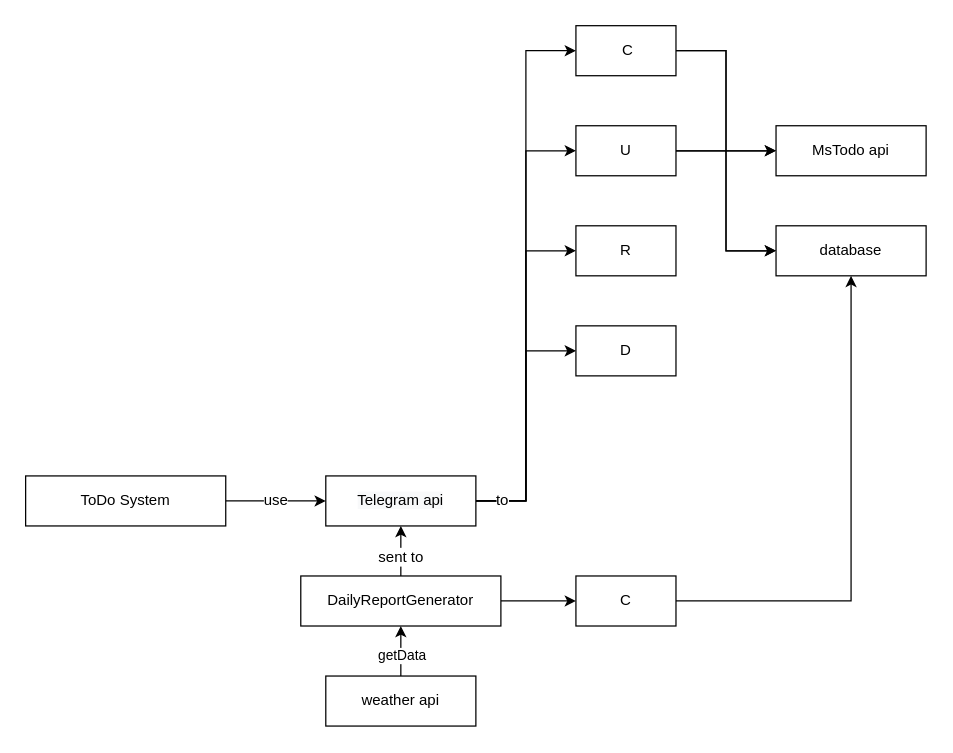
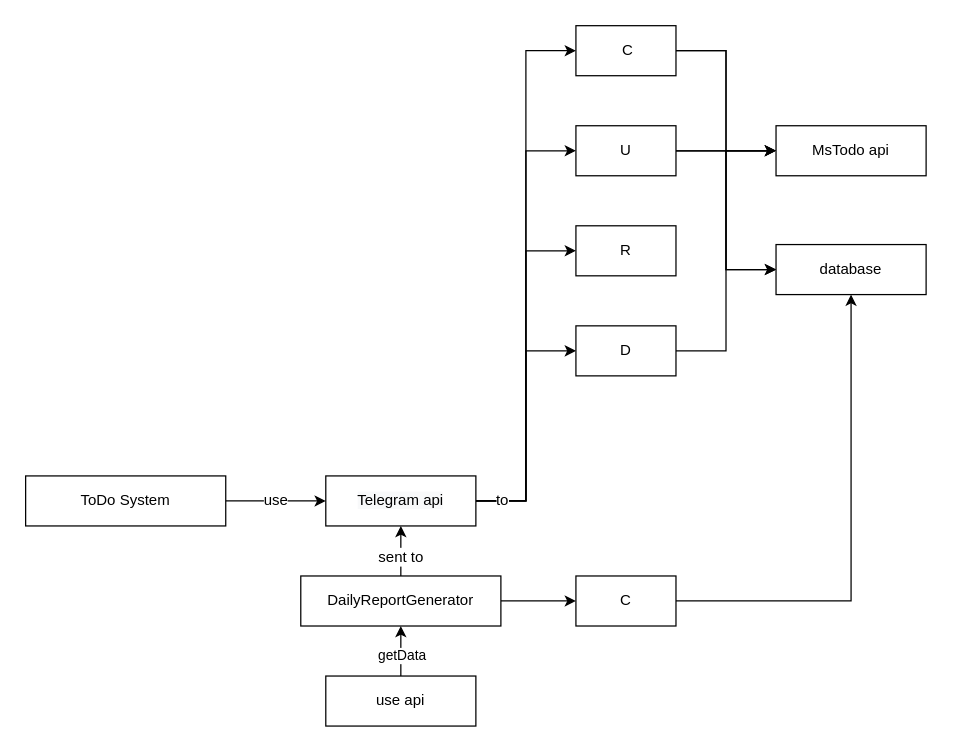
node "database": moved (851, 251) -> (851, 269)
edge "D" -> "MsTodo api": added
node "weather api": label "weather api" -> "use api"
